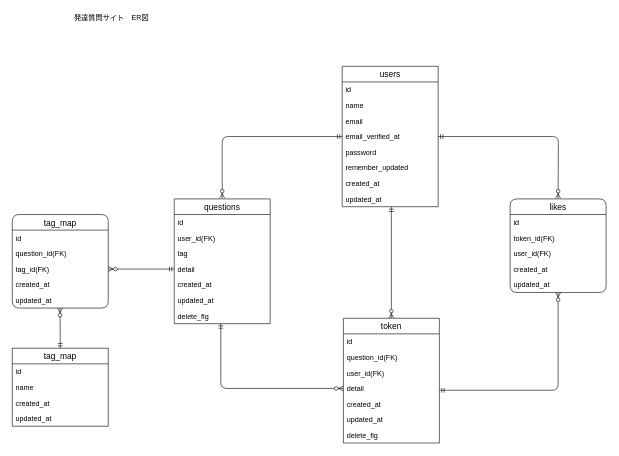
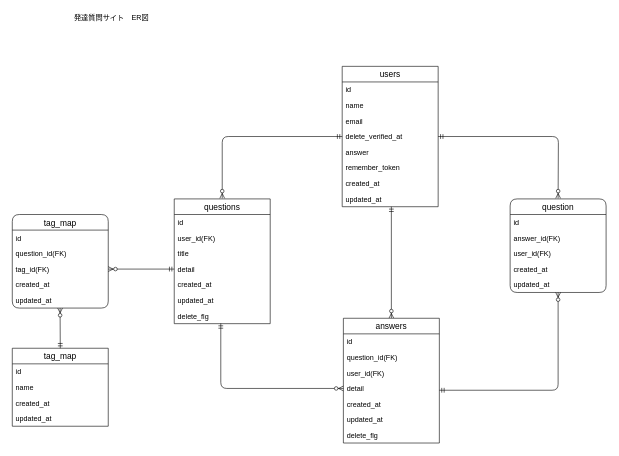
node "email_verified_at": label "email_verified_at" -> "delete_verified_at"
node "password": label "password" -> "answer"
node "remember_updated": label "remember_updated" -> "remember_token"
node "likes": label "likes" -> "question"
node "token_id(FK)": label "token_id(FK)" -> "answer_id(FK)"
node "tag": label "tag" -> "title"
node "token": label "token" -> "answers"
